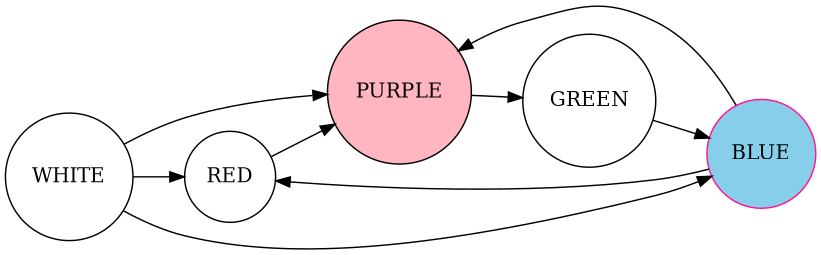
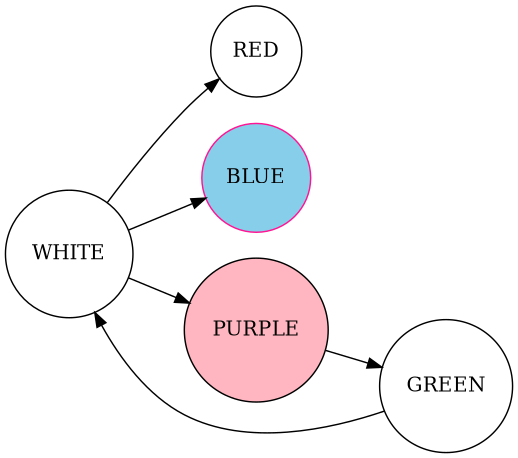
edge "BLUE" -> "PURPLE": removed
edge "GREEN" -> "BLUE": now "GREEN" -> "WHITE"
edge "RED" -> "PURPLE": removed
edge "BLUE" -> "RED": removed
